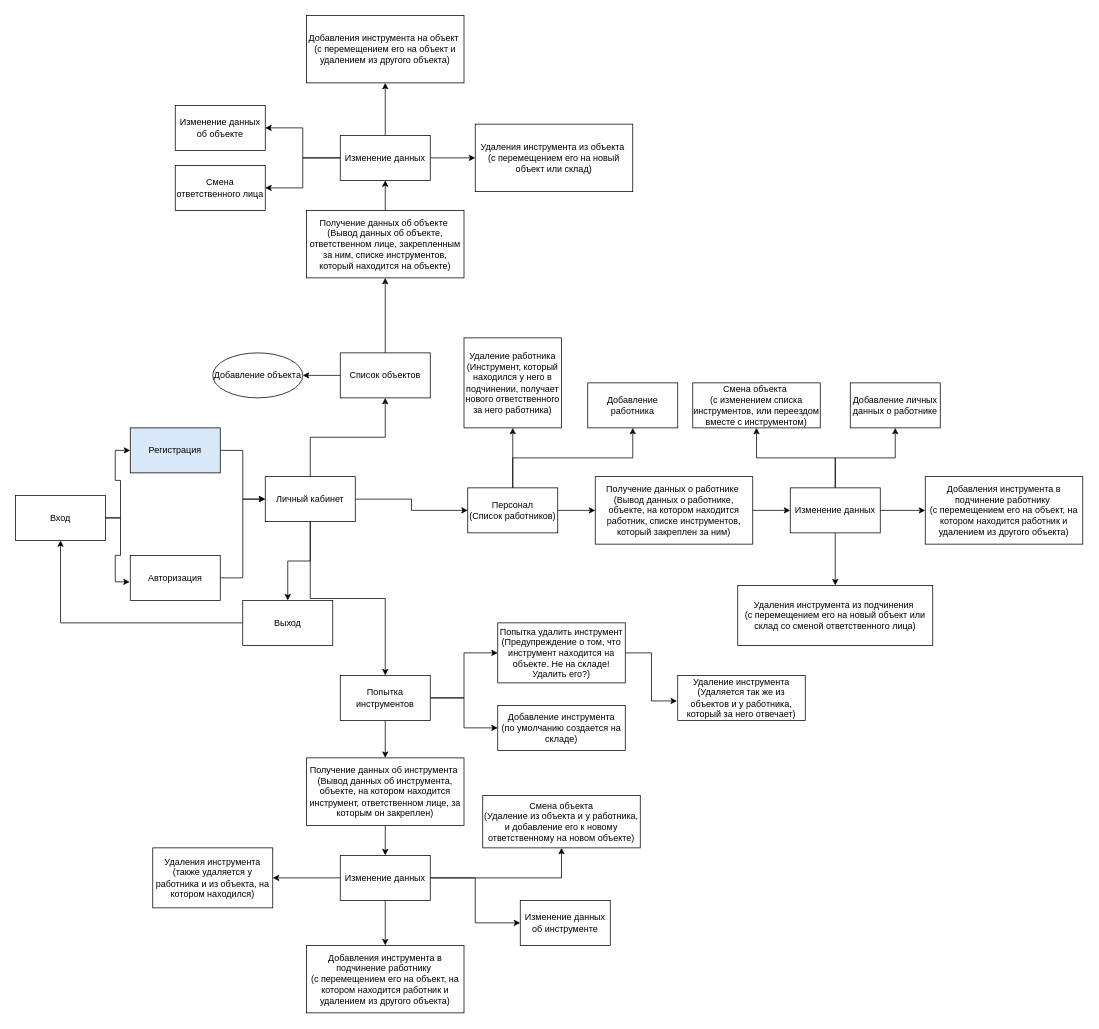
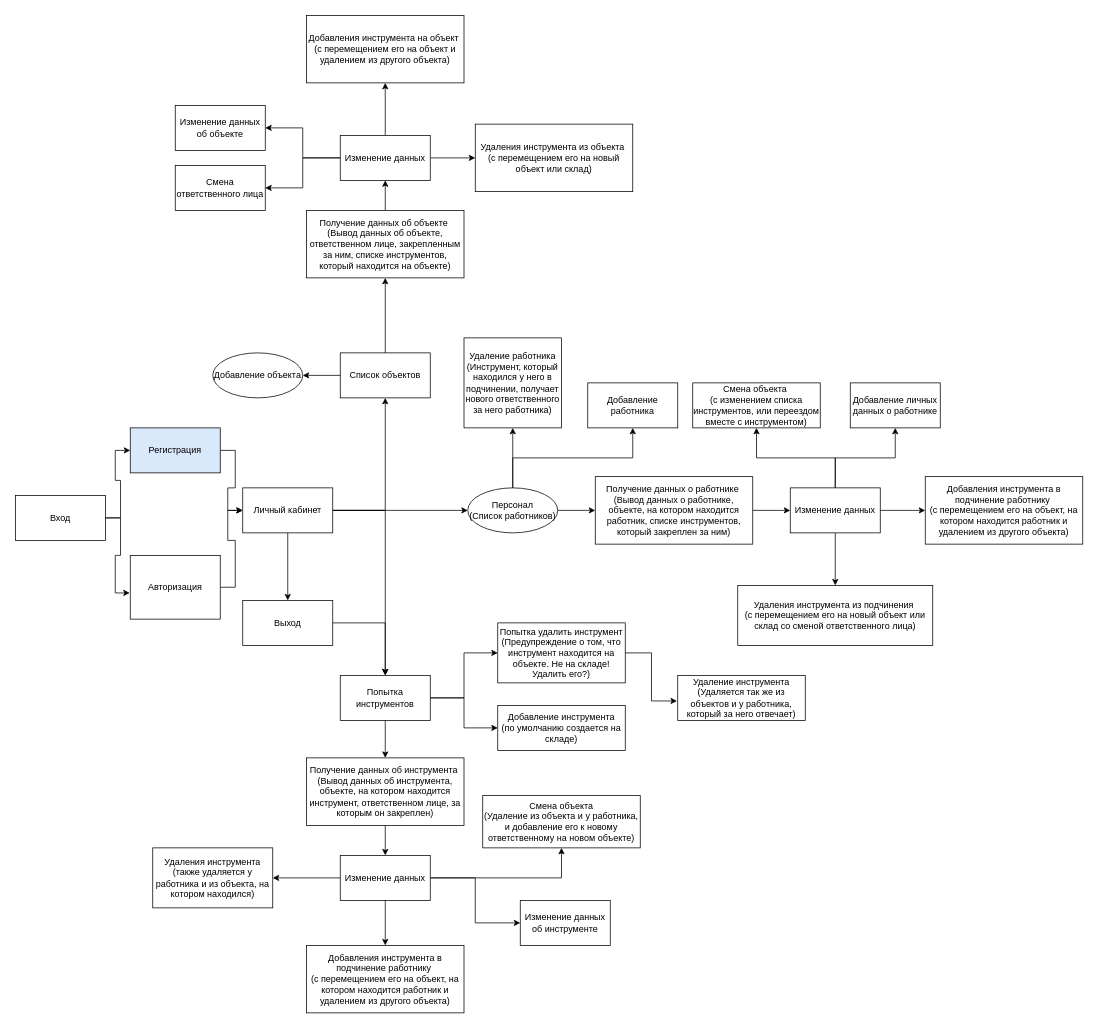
node "Личный кабинет": moved (310, 499) -> (288, 510)
node "Персонал (Список работников)": shape rectangle -> ellipse
node "Авторизация": size 90x45 -> 90x64
edge "Выход" -> "Вход": now "Выход" -> "Попытка инструментов"
